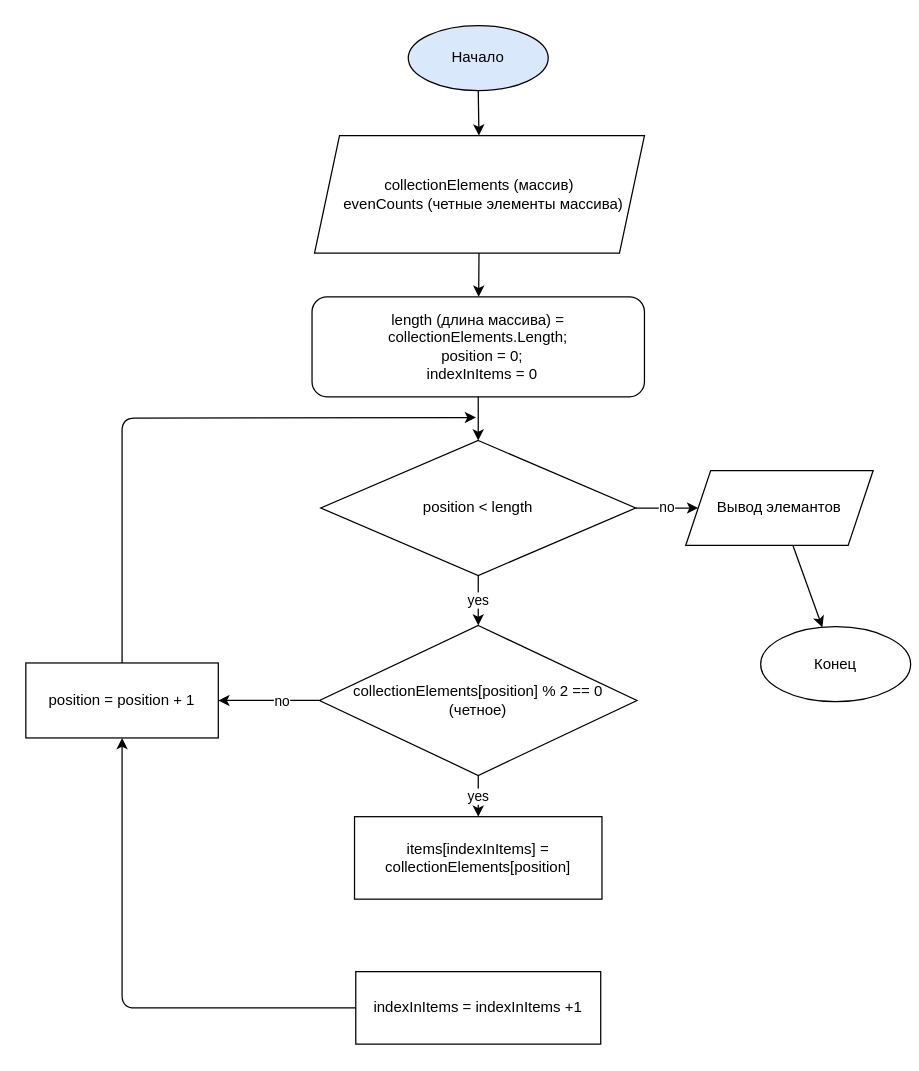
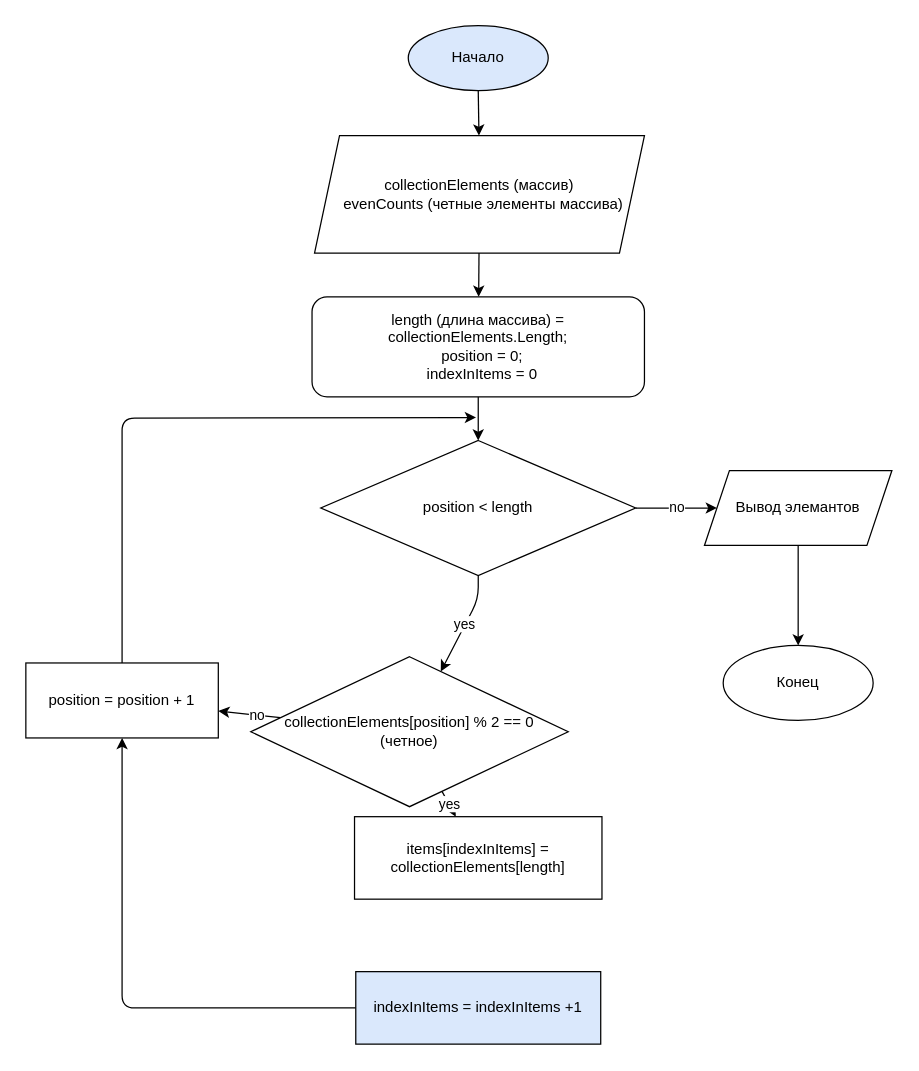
node "Вывод элемантов": moved (779, 508) -> (798, 508)
node "Конец": moved (836, 664) -> (798, 683)
node "collectionElements[position] % 2 == 0 (четное)": moved (478, 701) -> (409, 732)
node "items[indexInItems] = collectionElements[position]": label "items[indexInItems] = collectionElements[position]" -> "items[indexInItems] = collectionElements[length]"
node "indexInItems = indexInItems +1": fillcolor #ffffff -> #dae8fc
